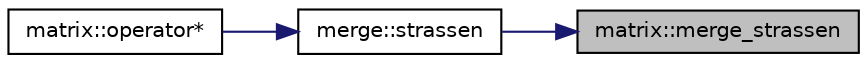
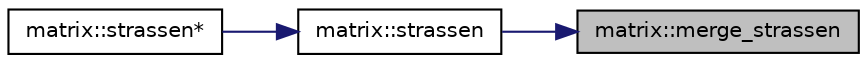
node "matrix::operator*": label "matrix::operator*" -> "matrix::strassen*"
node "merge::strassen": label "merge::strassen" -> "matrix::strassen"
